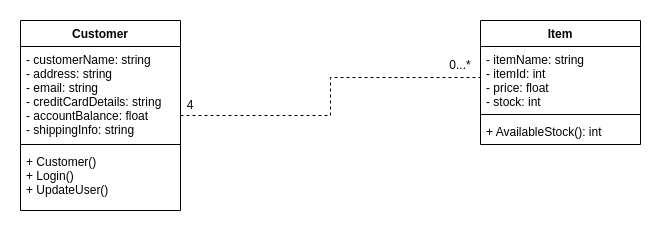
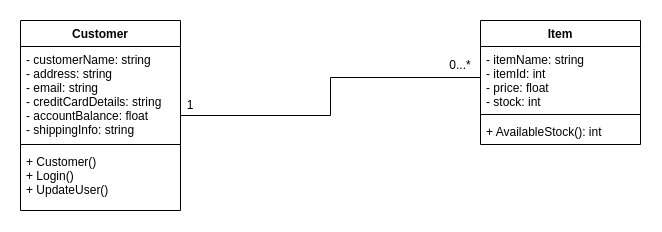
edge "Item" -- "Customer": style dashed -> solid
node "4": label "4" -> "1"
